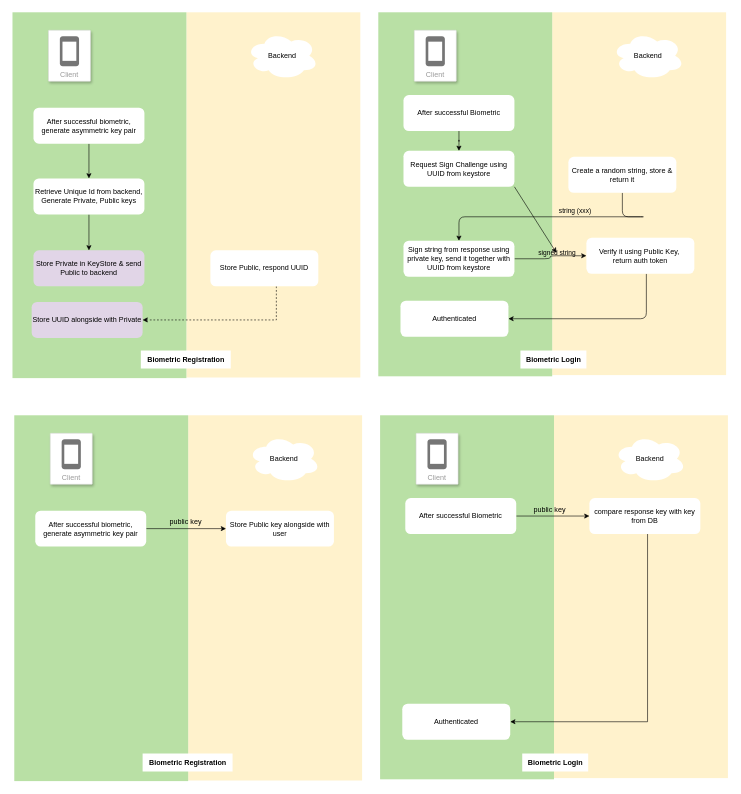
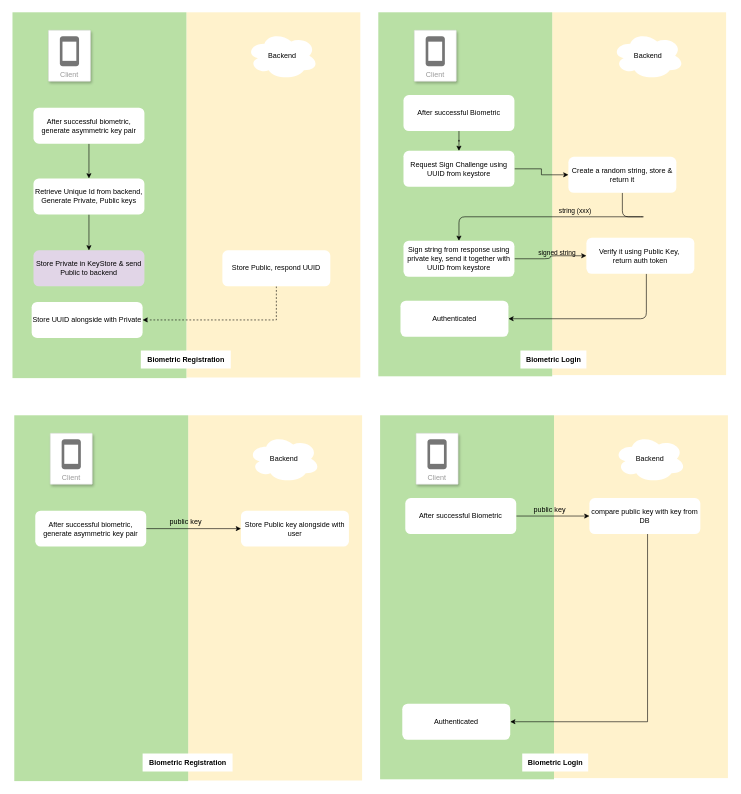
edge "Request Sign Challenge using UUID from keystore" -> "signed string": now "Request Sign Challenge using UUID from keystore" -> "Create a random string, store & return it"
node "Store Public, respond UUID": moved (264, 269) -> (276, 269)
node "Store UUID alongside with Private": fillcolor #e1d5e7 -> #ffffff
node "compare response key with key from DB": label "compare response key with key from DB" -> "compare public key with key from DB"
node "Store Public key alongside with user": moved (280, 529) -> (295, 529)
